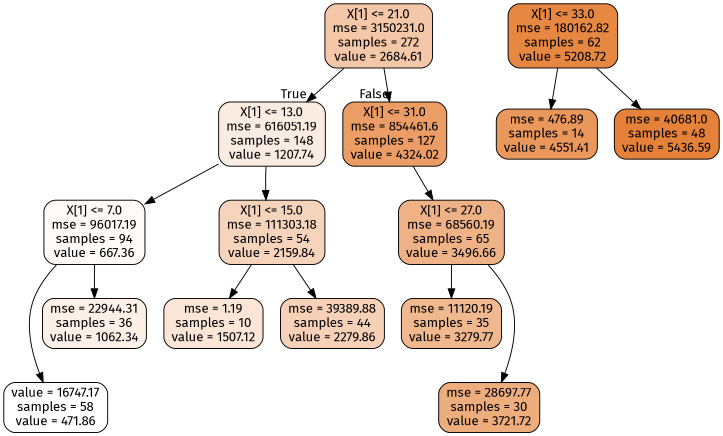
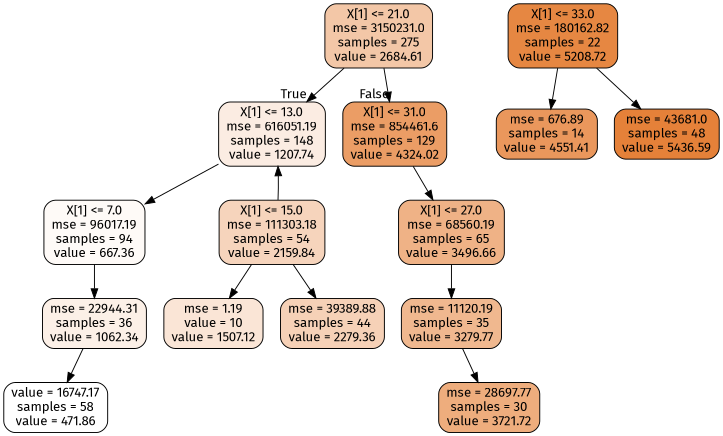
node "X[1] <= 21.0 mse = 3150231.0 samples = 272 value = 2684.61": label "X[1] <= 21.0 mse = 3150231.0 samples = 272 value = 2684.61" -> "X[1] <= 21.0 mse = 3150231.0 samples = 275 value = 2684.61"
node "X[1] <= 33.0 mse = 180162.82 samples = 62 value = 5208.72": label "X[1] <= 33.0 mse = 180162.82 samples = 62 value = 5208.72" -> "X[1] <= 33.0 mse = 180162.82 samples = 22 value = 5208.72"
node "X[1] <= 31.0 mse = 854461.6 samples = 127 value = 4324.02": label "X[1] <= 31.0 mse = 854461.6 samples = 127 value = 4324.02" -> "X[1] <= 31.0 mse = 854461.6 samples = 129 value = 4324.02"
node "mse = 476.89 samples = 14 value = 4551.41": label "mse = 476.89 samples = 14 value = 4551.41" -> "mse = 676.89 samples = 14 value = 4551.41"
node "mse = 40681.0 samples = 48 value = 5436.59": label "mse = 40681.0 samples = 48 value = 5436.59" -> "mse = 43681.0 samples = 48 value = 5436.59"
edge "X[1] <= 13.0 mse = 616051.19 samples = 148 value = 1207.74" -> "X[1] <= 15.0 mse = 111303.18 samples = 54 value = 2159.84": reversed
edge "X[1] <= 7.0 mse = 96017.19 samples = 94 value = 667.36" -> "value = 16747.17 samples = 58 value = 471.86": now "mse = 22944.31 samples = 36 value = 1062.34" -> "value = 16747.17 samples = 58 value = 471.86"
edge "X[1] <= 27.0 mse = 68560.19 samples = 65 value = 3496.66" -> "mse = 28697.77 samples = 30 value = 3721.72": now "mse = 11120.19 samples = 35 value = 3279.77" -> "mse = 28697.77 samples = 30 value = 3721.72"
node "mse = 1.19 samples = 10 value = 1507.12": label "mse = 1.19 samples = 10 value = 1507.12" -> "mse = 1.19 value = 10 value = 1507.12"
node "mse = 39389.88 samples = 44 value = 2279.86": label "mse = 39389.88 samples = 44 value = 2279.86" -> "mse = 39389.88 samples = 44 value = 2279.36"
